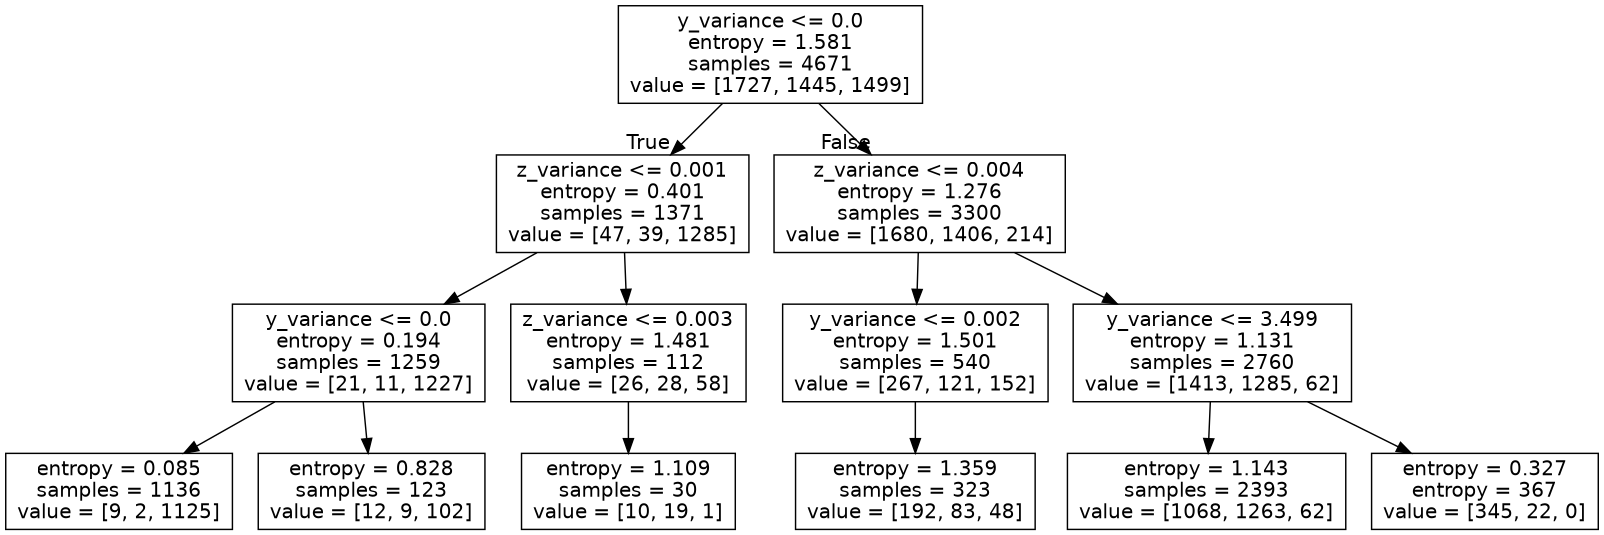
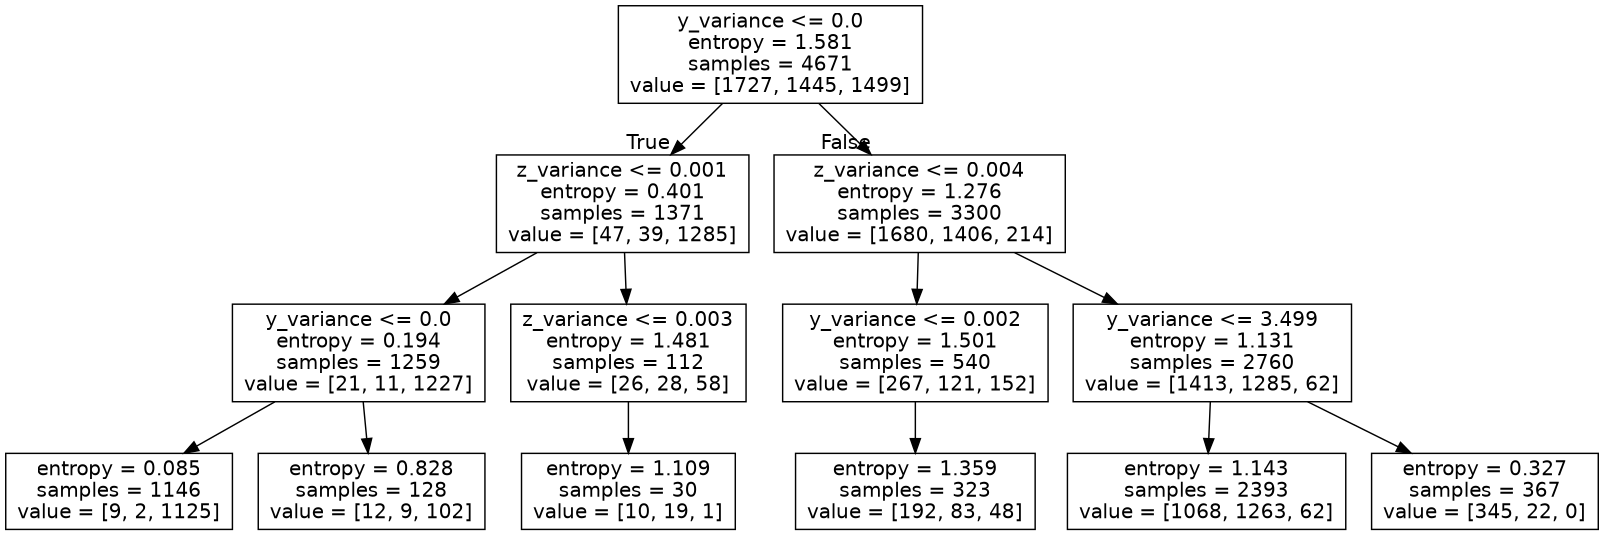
node "entropy = 0.085 samples = 1136 value = [9, 2, 1125]": label "entropy = 0.085 samples = 1136 value = [9, 2, 1125]" -> "entropy = 0.085 samples = 1146 value = [9, 2, 1125]"
node "entropy = 0.828 samples = 123 value = [12, 9, 102]": label "entropy = 0.828 samples = 123 value = [12, 9, 102]" -> "entropy = 0.828 samples = 128 value = [12, 9, 102]"
node "entropy = 0.327 entropy = 367 value = [345, 22, 0]": label "entropy = 0.327 entropy = 367 value = [345, 22, 0]" -> "entropy = 0.327 samples = 367 value = [345, 22, 0]"
